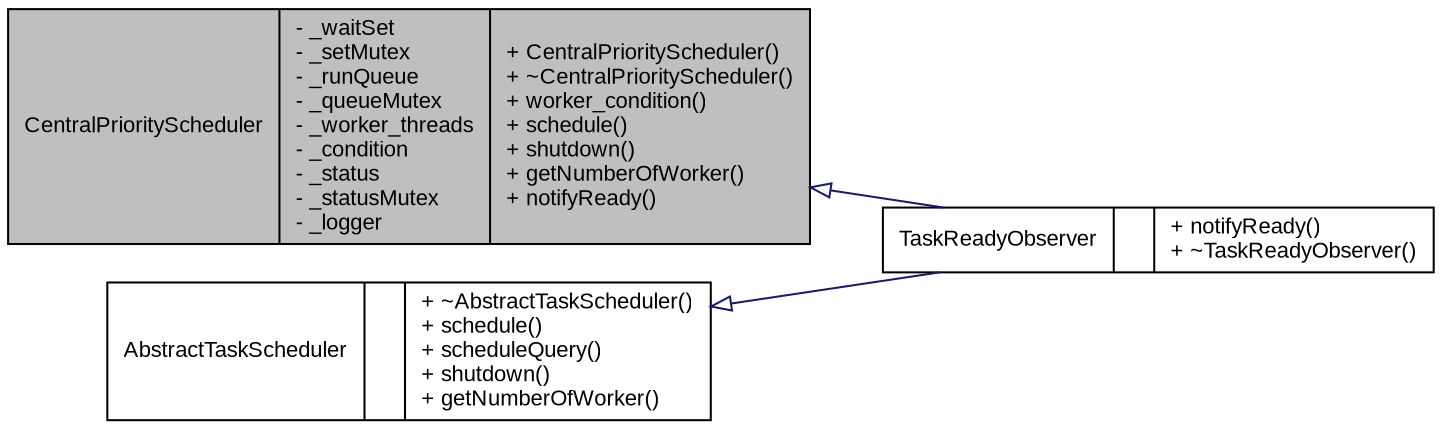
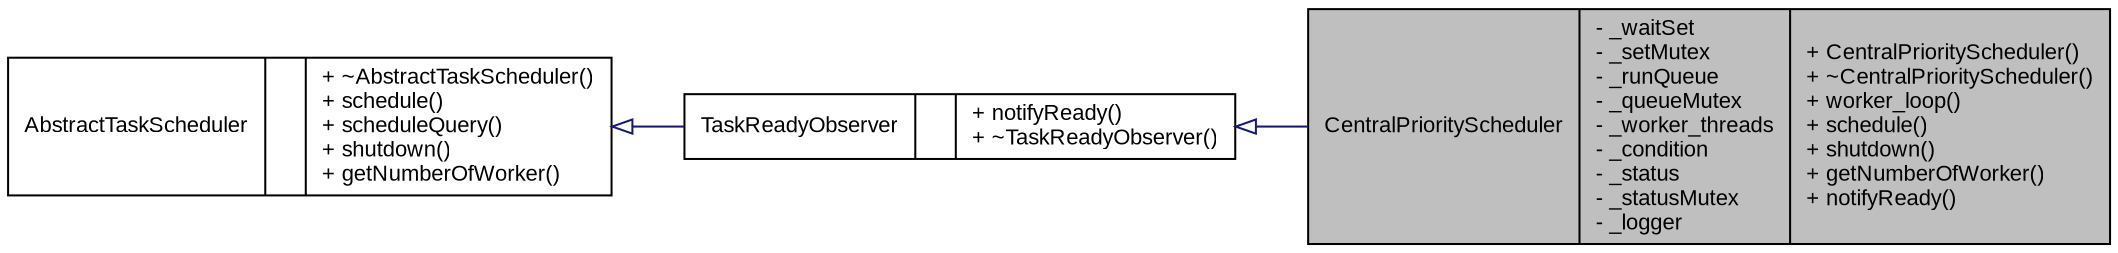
node "CentralPriorityScheduler": text "+ worker_condition()" -> "+ worker_loop()"
edge "TaskReadyObserver" -> "CentralPriorityScheduler": reversed
